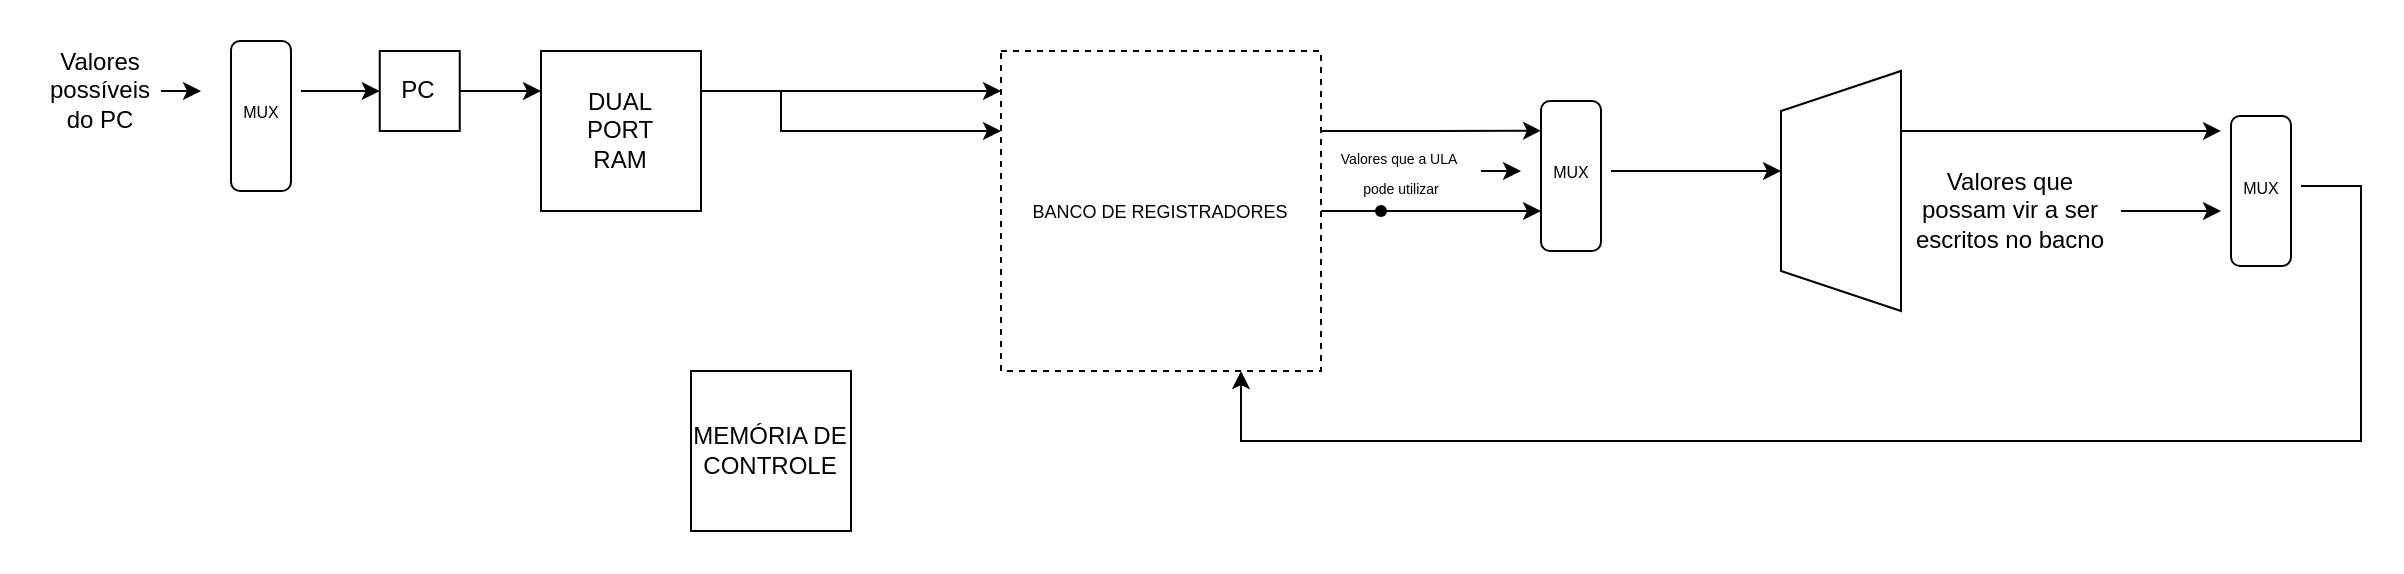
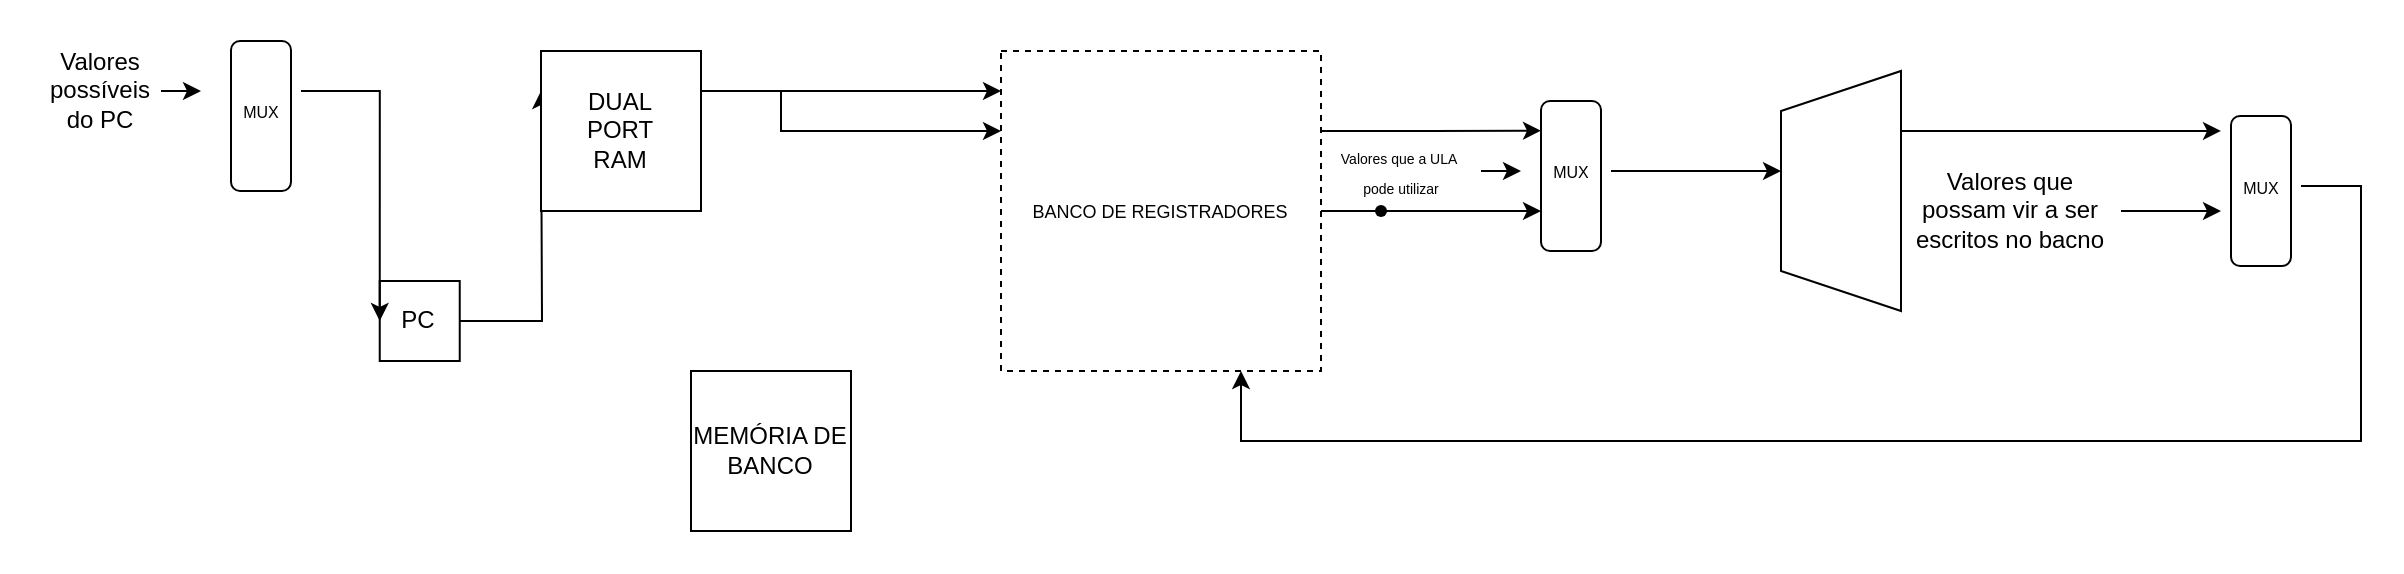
node "PC": moved (420, 91) -> (420, 321)
node "MEMÓRIA DE CONTROLE": label "MEMÓRIA DE CONTROLE" -> "MEMÓRIA DE BANCO"
